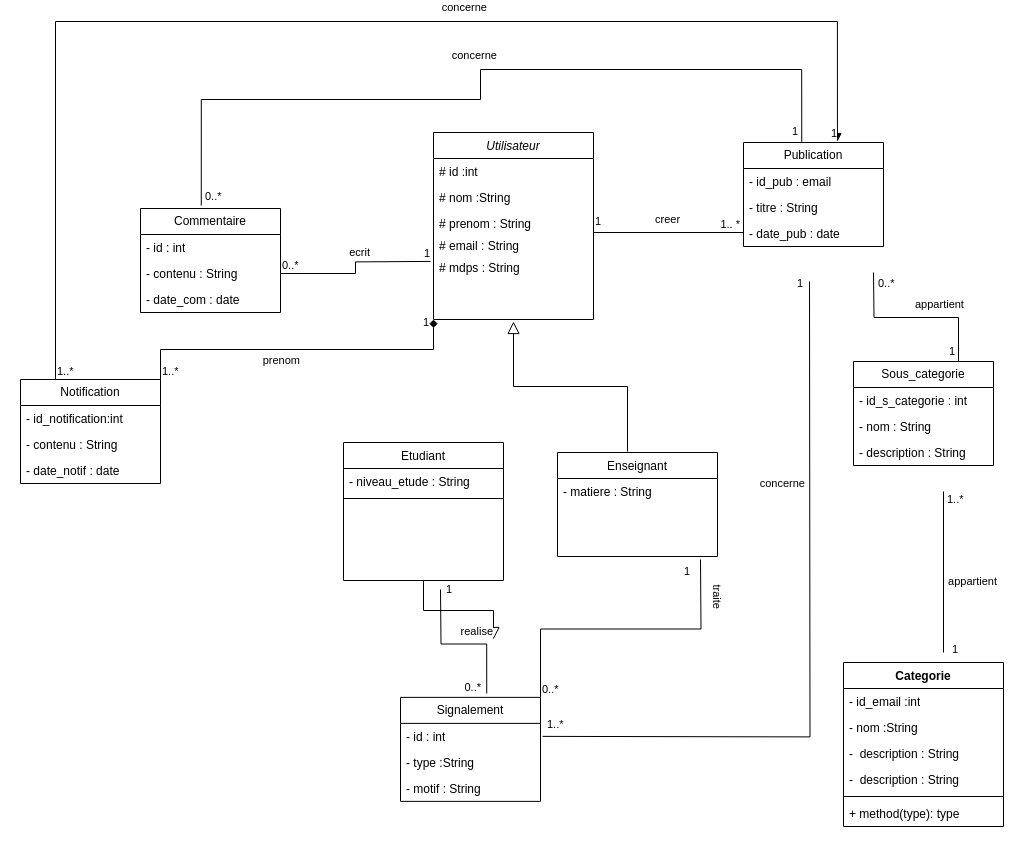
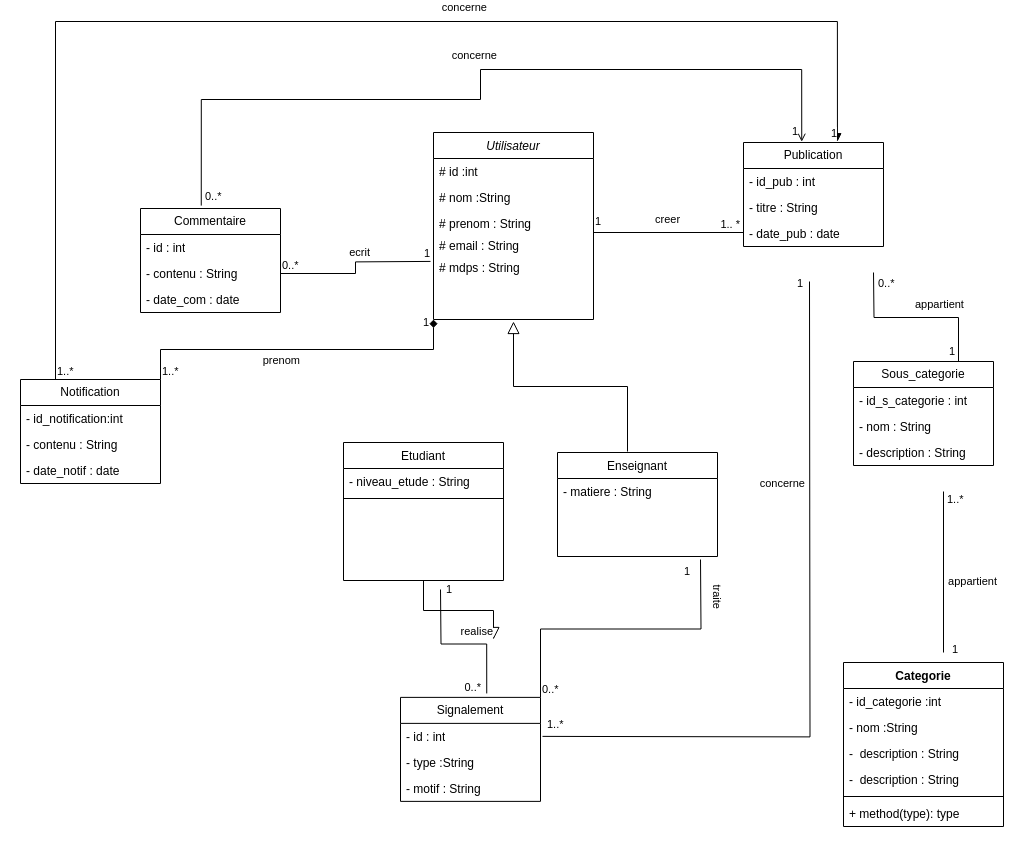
edge "Publication" -- "Commentaire": arrowhead none -> open
node "- id_pub : email": label "- id_pub : email" -> "- id_pub : int"
node "- id_email :int": label "- id_email :int" -> "- id_categorie :int"
